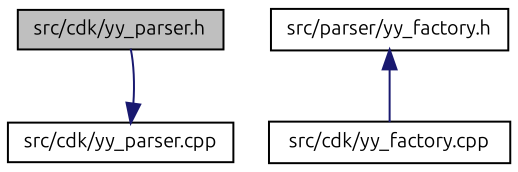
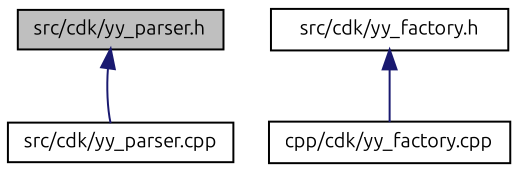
node "src/parser/yy_factory.h": label "src/parser/yy_factory.h" -> "src/cdk/yy_factory.h"
edge "src/cdk/yy_parser.h" -> "src/cdk/yy_parser.cpp": reversed
node "src/cdk/yy_factory.cpp": label "src/cdk/yy_factory.cpp" -> "cpp/cdk/yy_factory.cpp"
